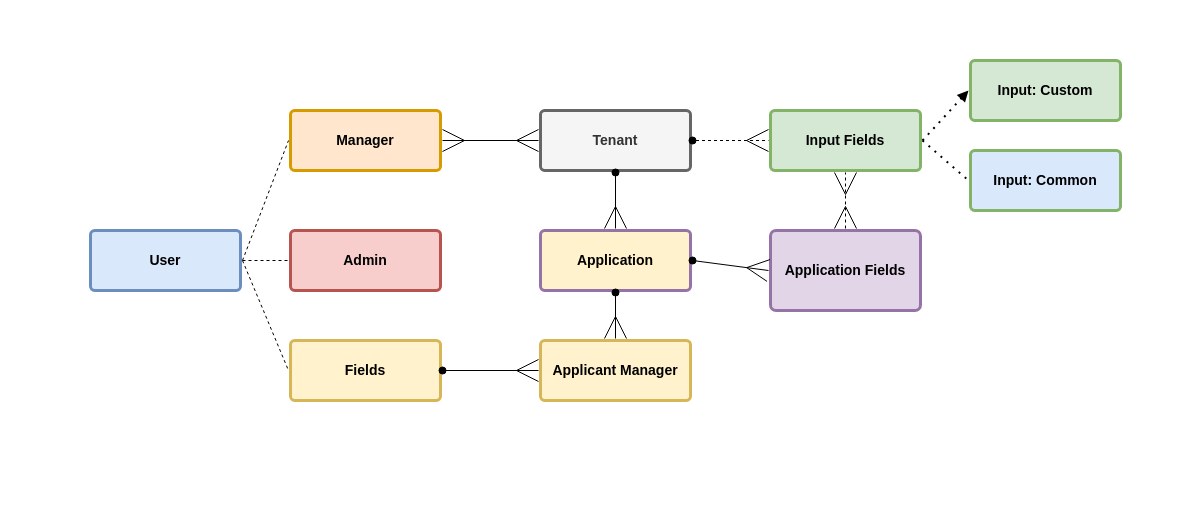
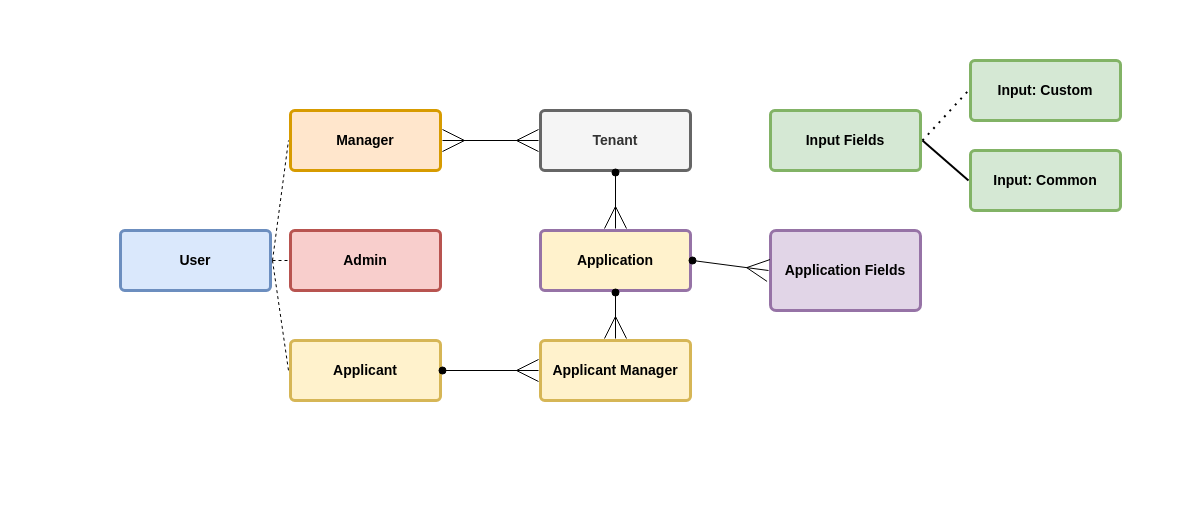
edge "Input Fields" -> "Input: Custom": arrowhead block -> none
edge "Tenant" -- "Input Fields": removed
edge "Input Fields" -- "Input: Common": style dashed -> solid
node "Input: Common": fillcolor #dae8fc -> #d5e8d4
edge "Input Fields" -- "Application Fields": removed
node "User": moved (166, 261) -> (196, 261)
node "Fields": label "Fields" -> "Applicant"
